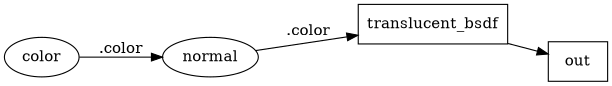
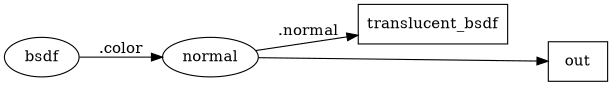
edge "normal" -> "translucent_bsdf": label ".color" -> ".normal"
edge "translucent_bsdf" -> "out": now "normal" -> "out"
node "color": label "color" -> "bsdf"
